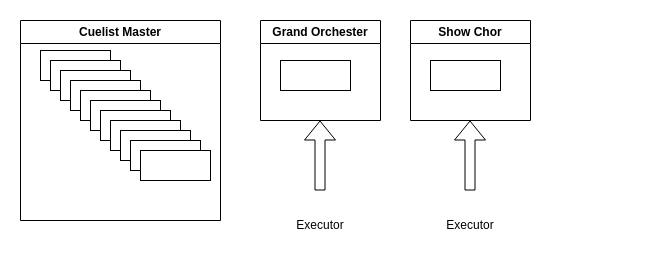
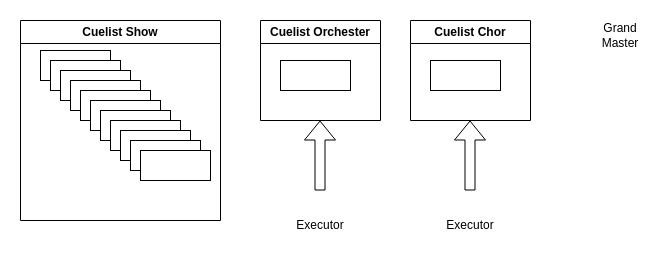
node "Cuelist Master": label "Cuelist Master" -> "Cuelist Show"
node "Grand Orchester": label "Grand Orchester" -> "Cuelist Orchester"
node "Show Chor": label "Show Chor" -> "Cuelist Chor"
node "Grand Master": added
